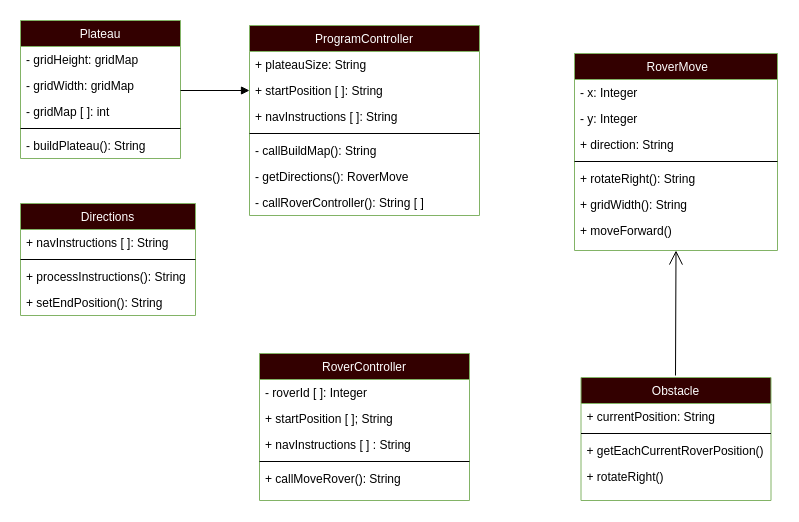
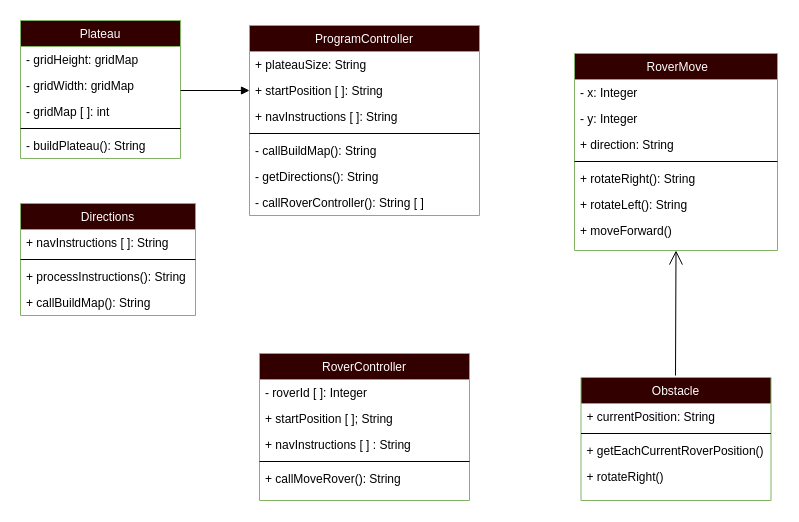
node "- getDirections(): RoverMove": label "- getDirections(): RoverMove" -> "- getDirections(): String"
node "+ gridWidth(): String": label "+ gridWidth(): String" -> "+ rotateLeft(): String"
node "+ setEndPosition(): String": label "+ setEndPosition(): String" -> "+ callBuildMap(): String"
